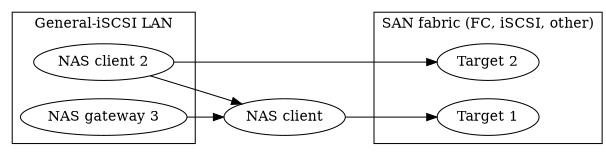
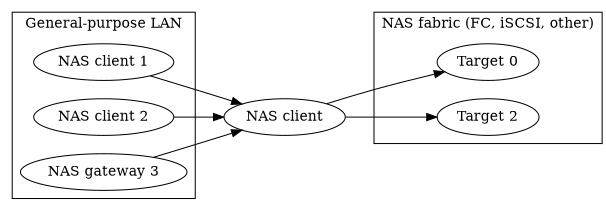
cluster "General-iSCSI LAN": label "General-iSCSI LAN" -> "General-purpose LAN"
cluster "SAN fabric (FC, iSCSI, other)": label "SAN fabric (FC, iSCSI, other)" -> "NAS fabric (FC, iSCSI, other)"
node "NAS client 1": added
edge "NAS client 2" -> "Target 2": now "NAS client" -> "Target 2"
node "Target 1": label "Target 1" -> "Target 0"
